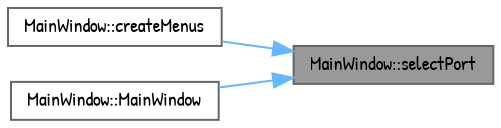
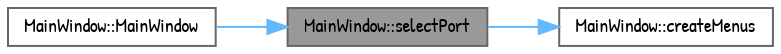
edge "MainWindow::createMenus" -> "MainWindow::selectPort": reversed
